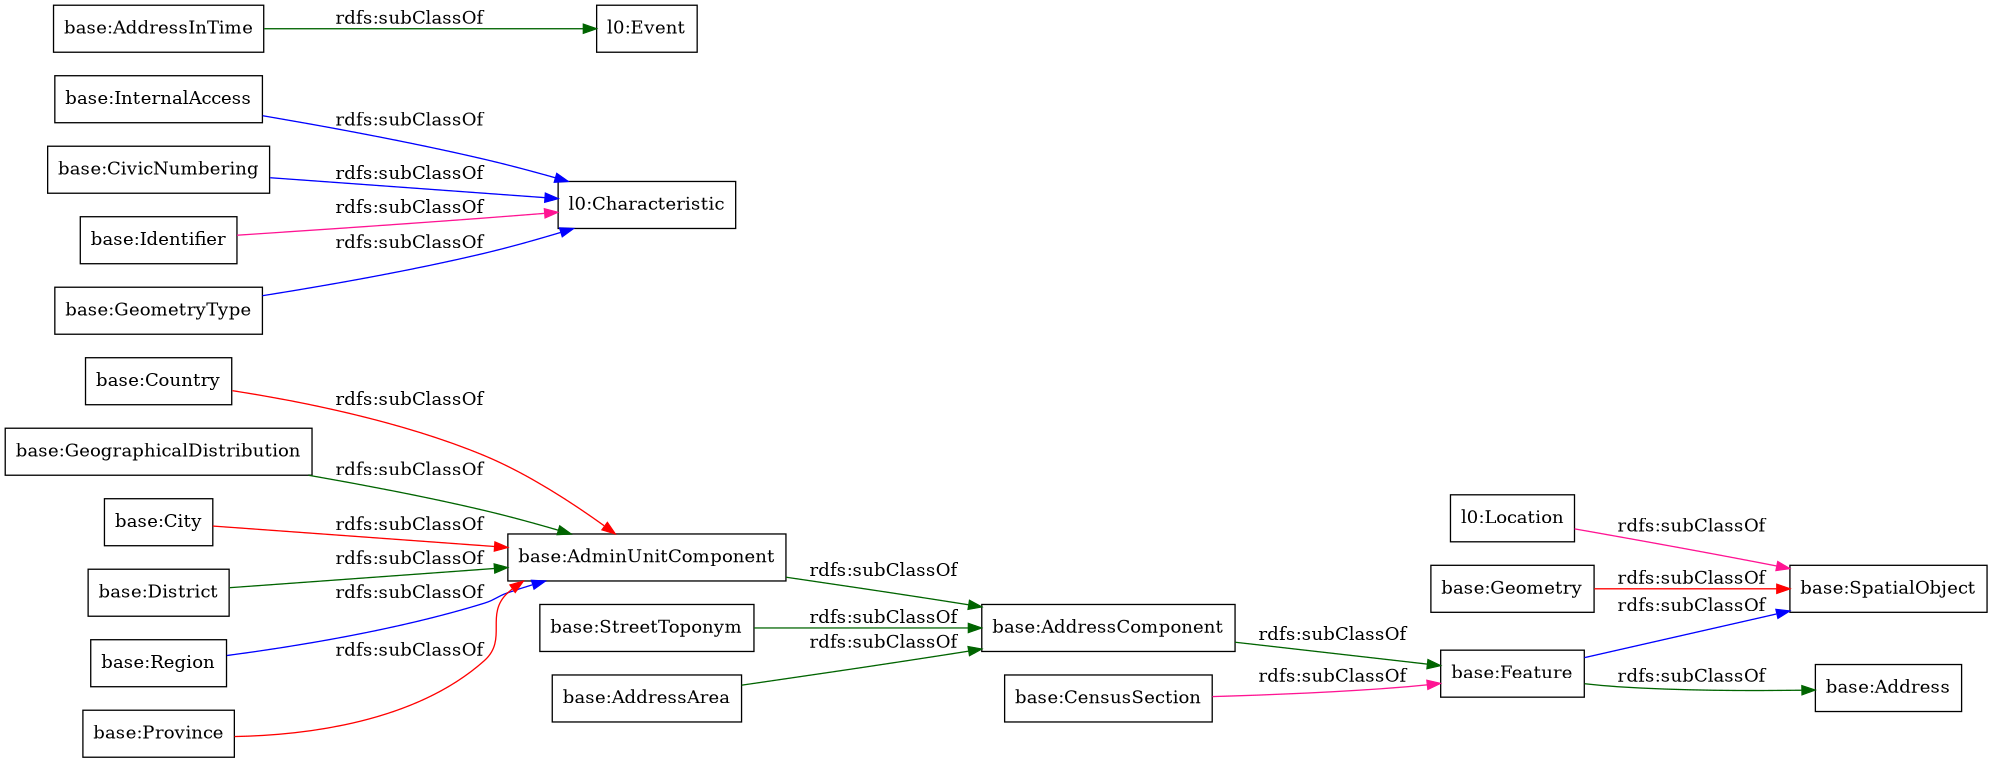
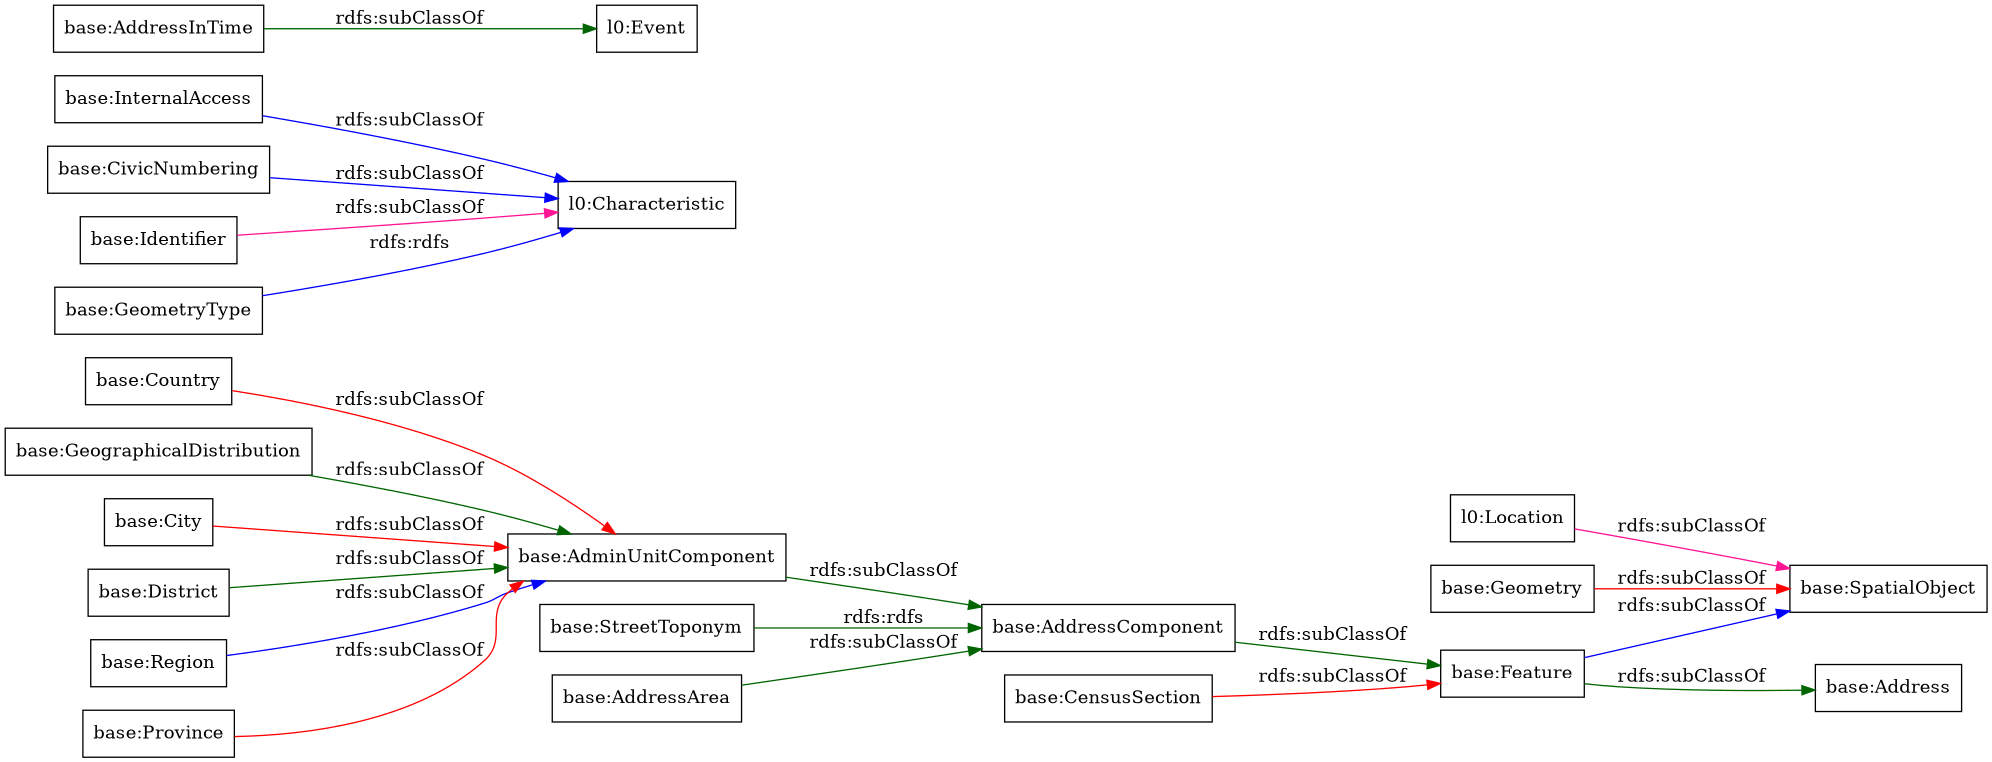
edge "base:GeometryType" -> "l0:Characteristic": label "rdfs:subClassOf" -> "rdfs:rdfs"
edge "base:StreetToponym" -> "base:AddressComponent": label "rdfs:subClassOf" -> "rdfs:rdfs"
edge "base:CensusSection" -> "base:Feature": color deeppink -> red
